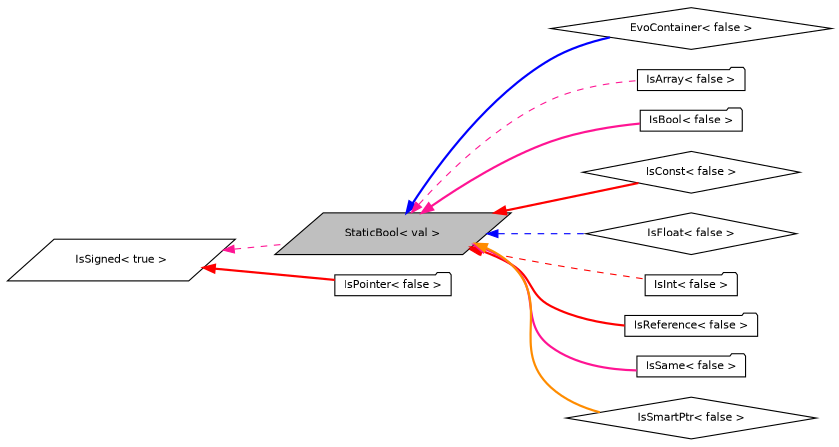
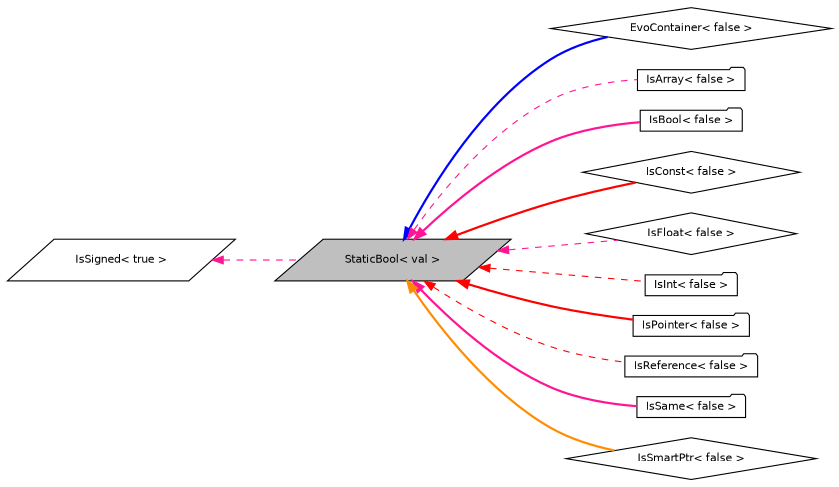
edge "IsFloat< false >" -> "StaticBool< val >": color blue -> deeppink
edge "IsPointer< false >" -> "IsSigned< true >": now "IsPointer< false >" -> "StaticBool< val >"
edge "IsReference< false >" -> "StaticBool< val >": style bold -> dashed
